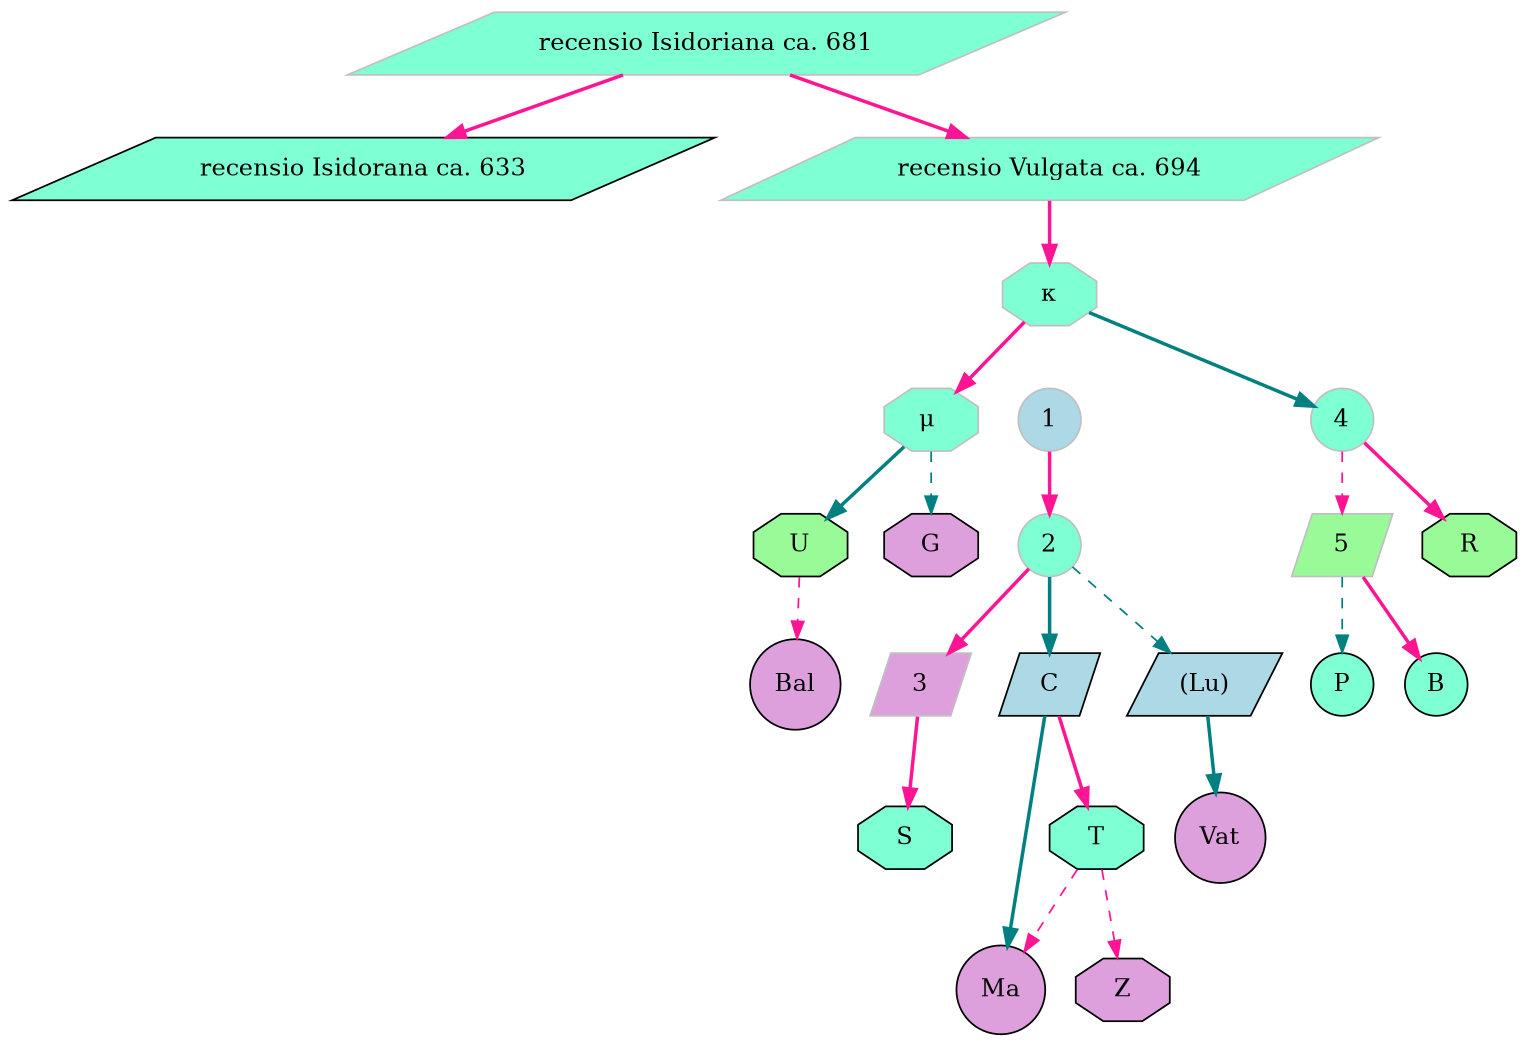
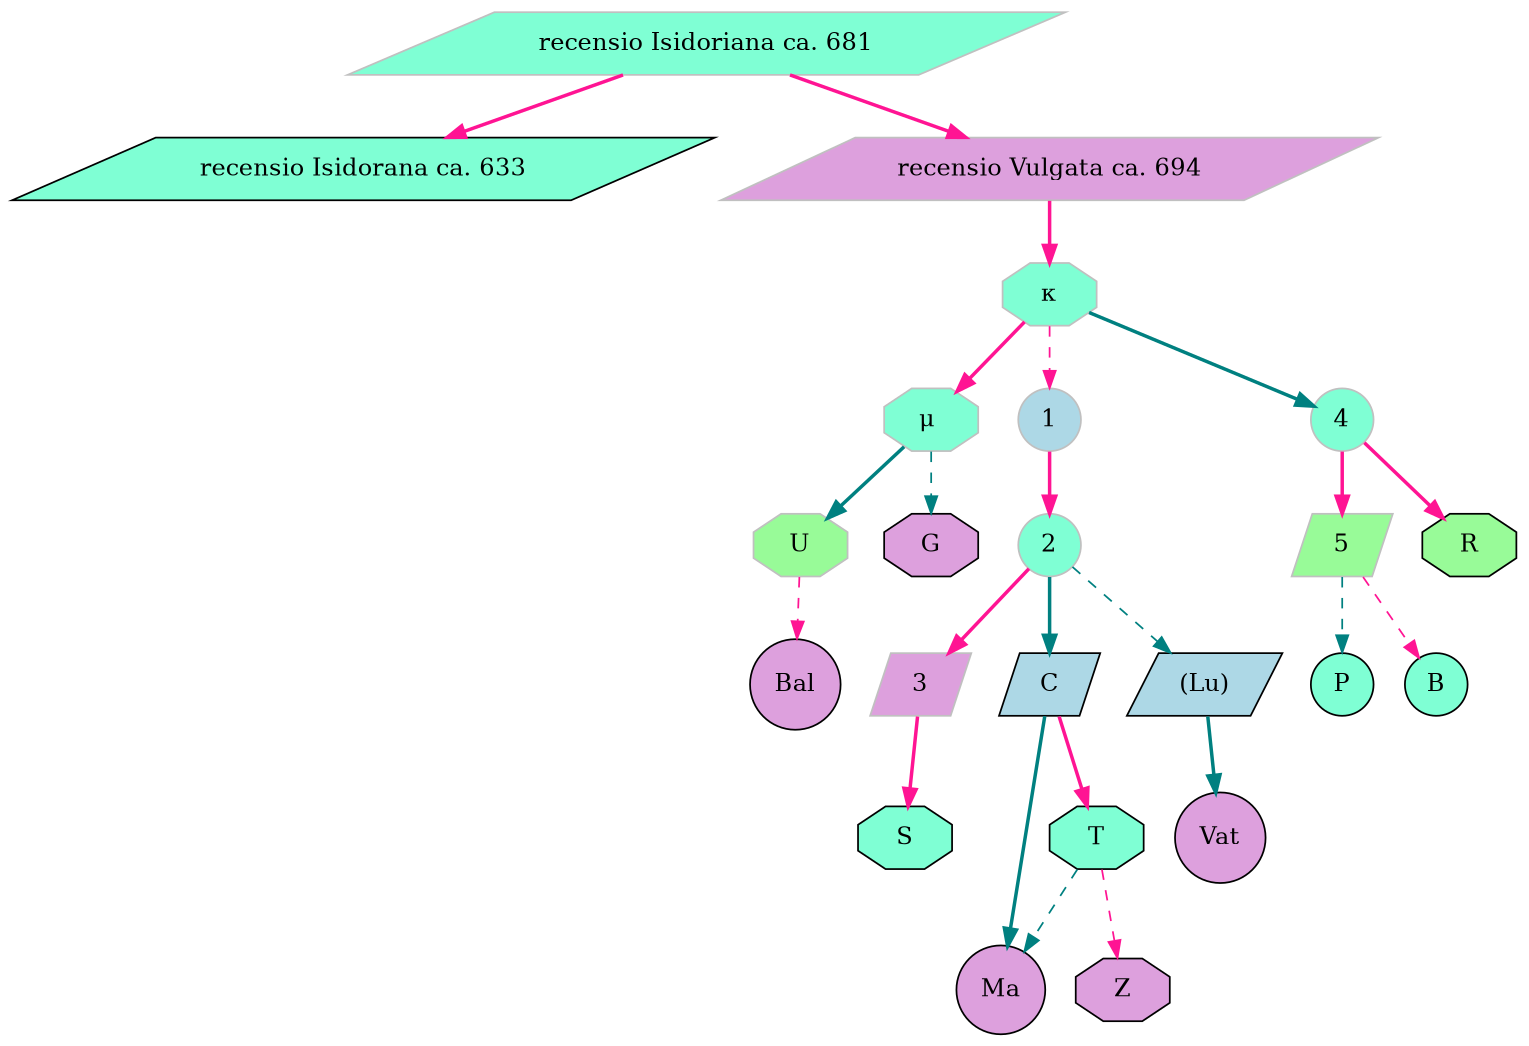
node "recensio Vulgata ca. 694": fillcolor aquamarine -> plum
edge "κ" -> "1": added
edge "4" -> "5": style dashed -> bold
node "U": color black -> grey
edge "5" -> "B": style bold -> dashed
edge "T" -> "Ma": color deeppink -> teal
